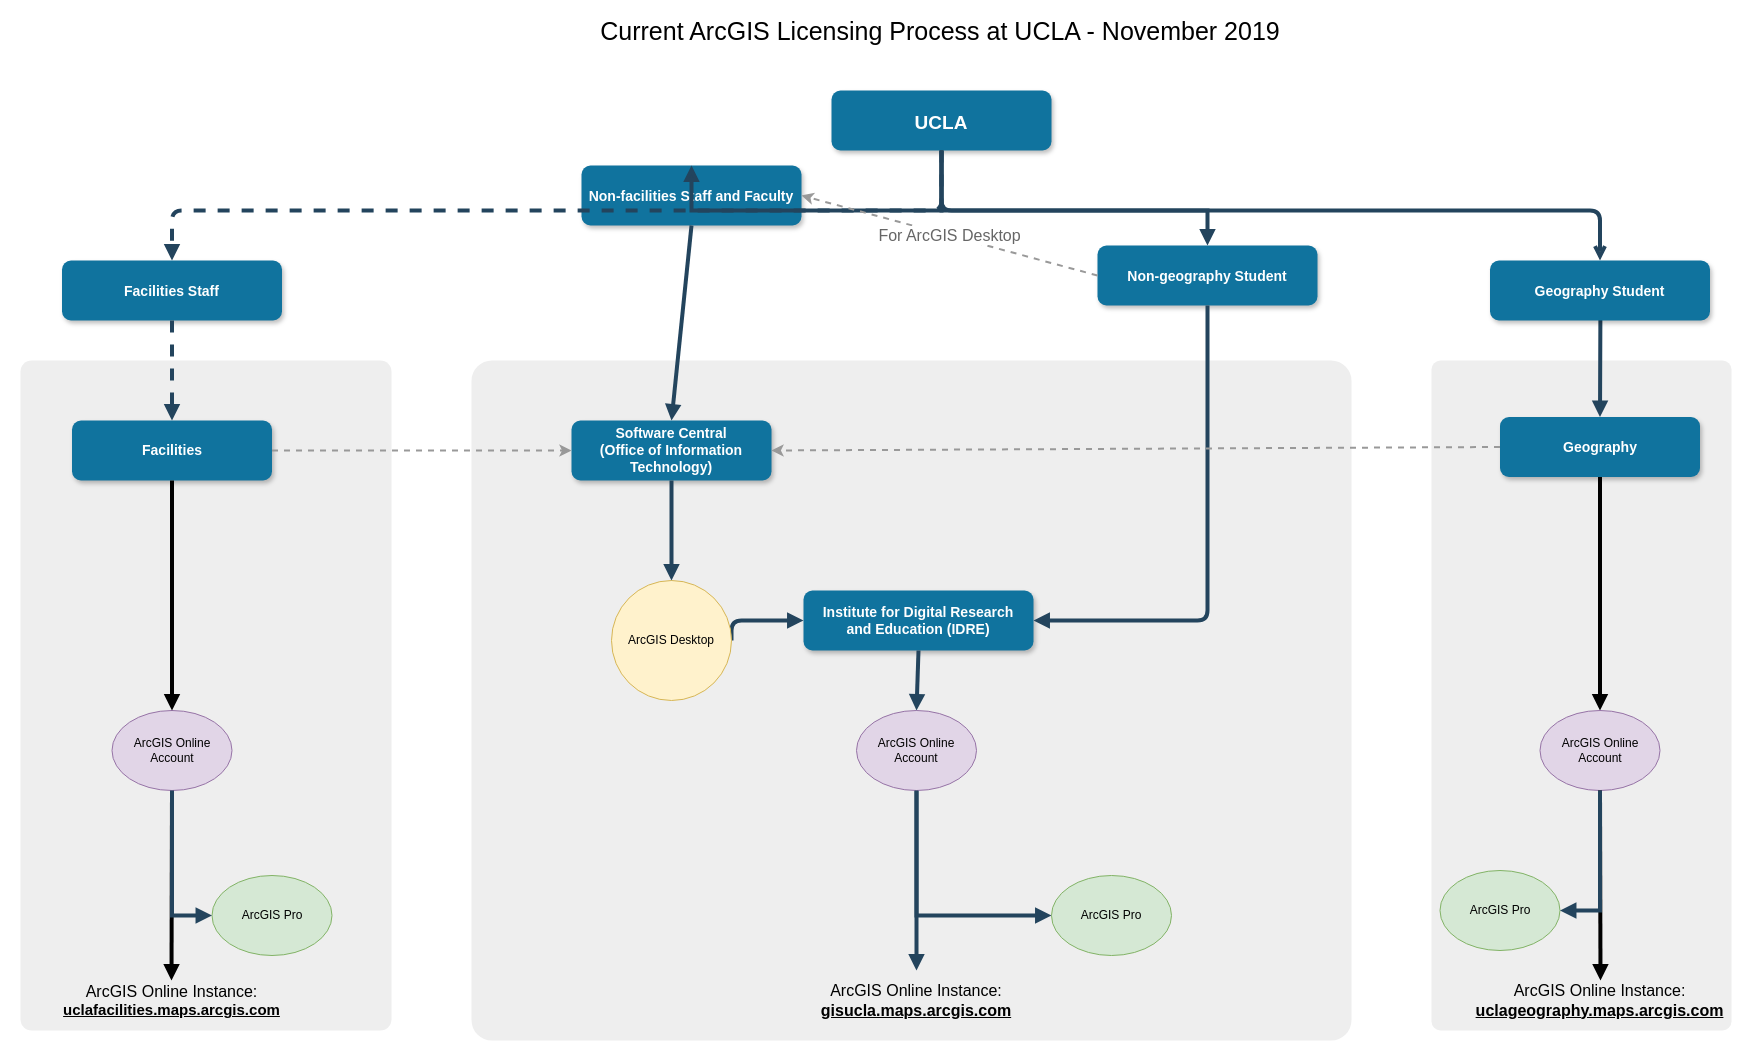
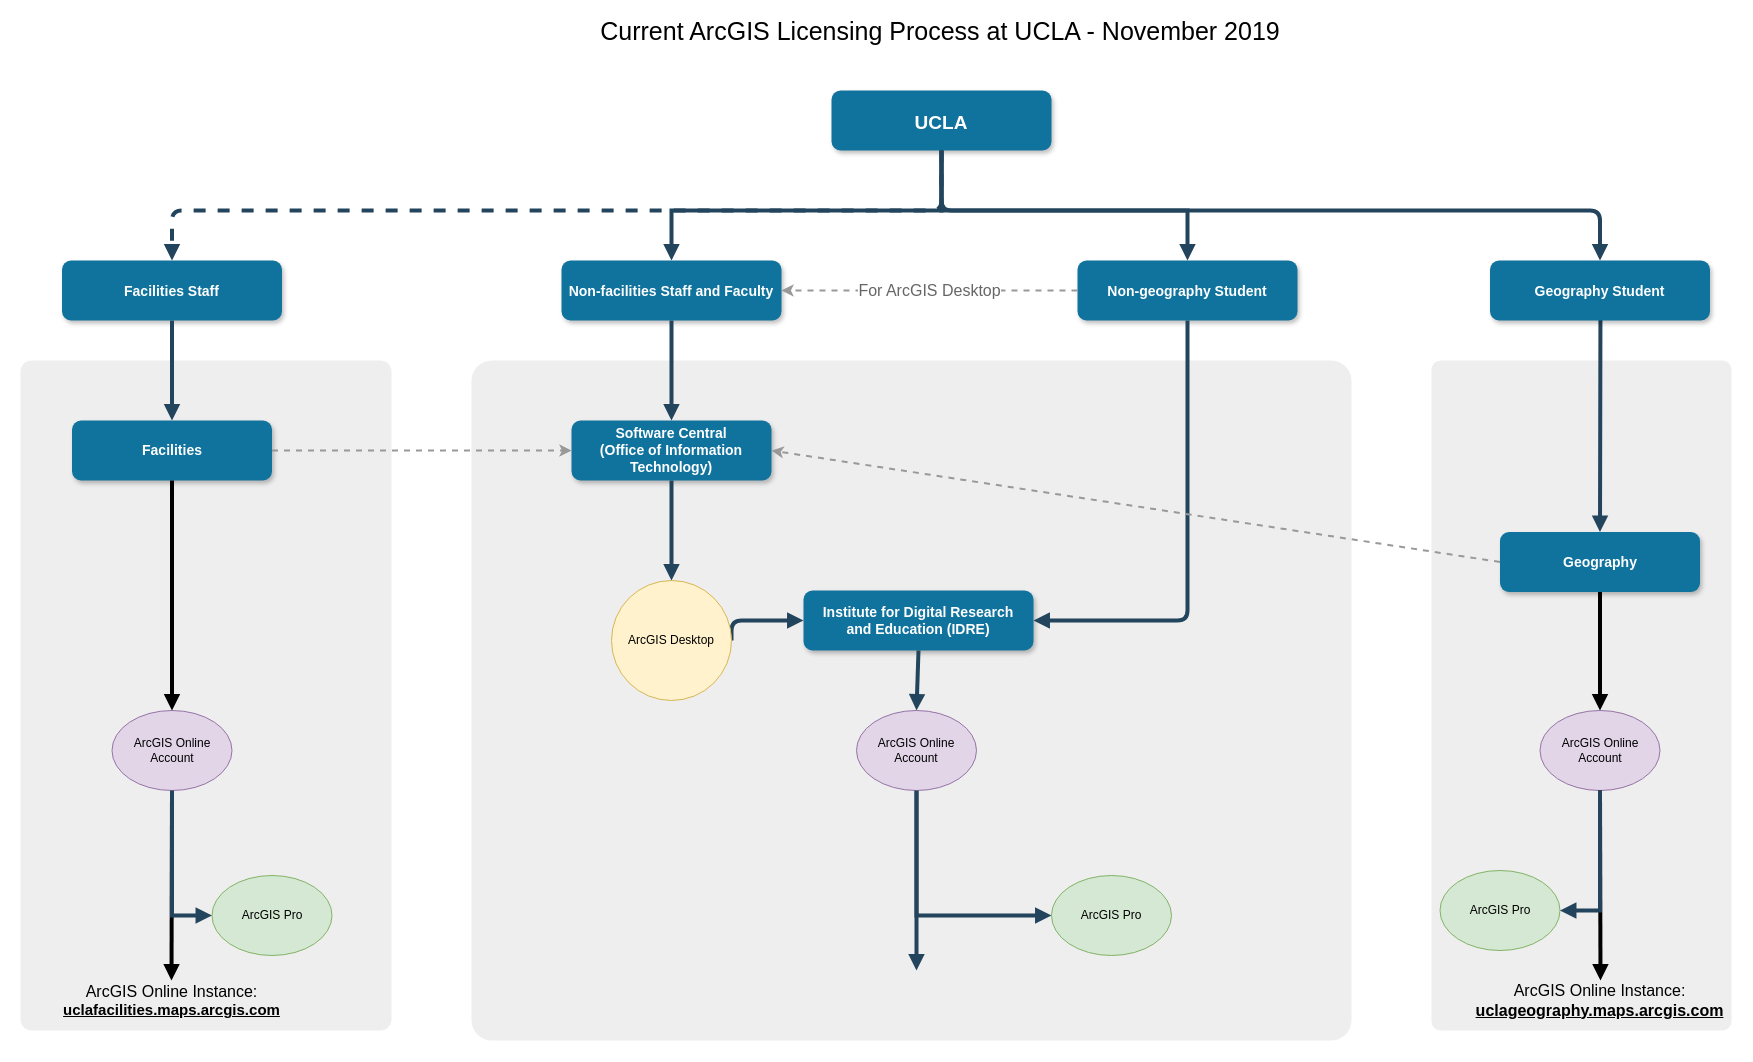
node "Non-facilities Staff and Faculty": moved (692, 196) -> (672, 291)
edge "UCLA" -> "Geography Student": arrowhead open -> block
node "Non-geography Student": moved (1208, 276) -> (1188, 291)
edge "Facilities Staff" -> "Facilities": style dashed -> solid
node "Geography": moved (1600, 447) -> (1600, 562)
node "ArcGIS Online Instance: gisucla.maps.arcgis.com": removed
